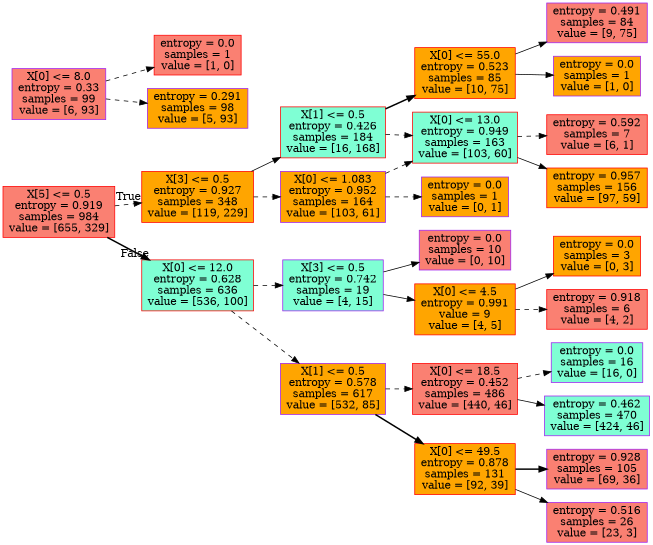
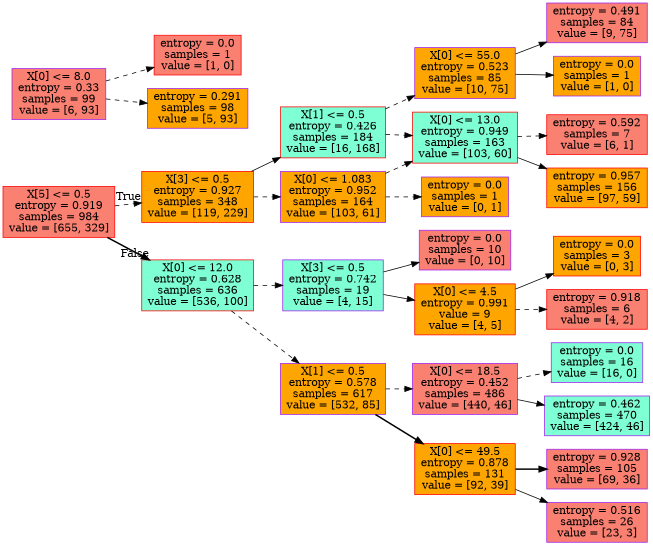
node "X[0] <= 55.0 entropy = 0.523 samples = 85 value = [10, 75]": color red -> purple
edge "X[1] <= 0.5 entropy = 0.426 samples = 184 value = [16, 168]" -> "X[0] <= 55.0 entropy = 0.523 samples = 85 value = [10, 75]": style bold -> dashed
node "X[0] <= 18.5 entropy = 0.452 samples = 486 value = [440, 46]": color red -> purple
